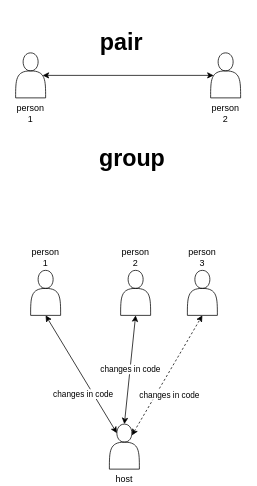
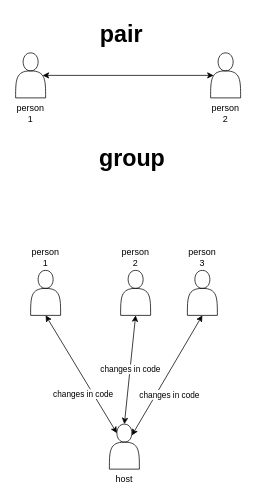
node "pair": moved (124, 42) -> (124, 34)
edge "person 3" -- "host": style dashed -> solid
